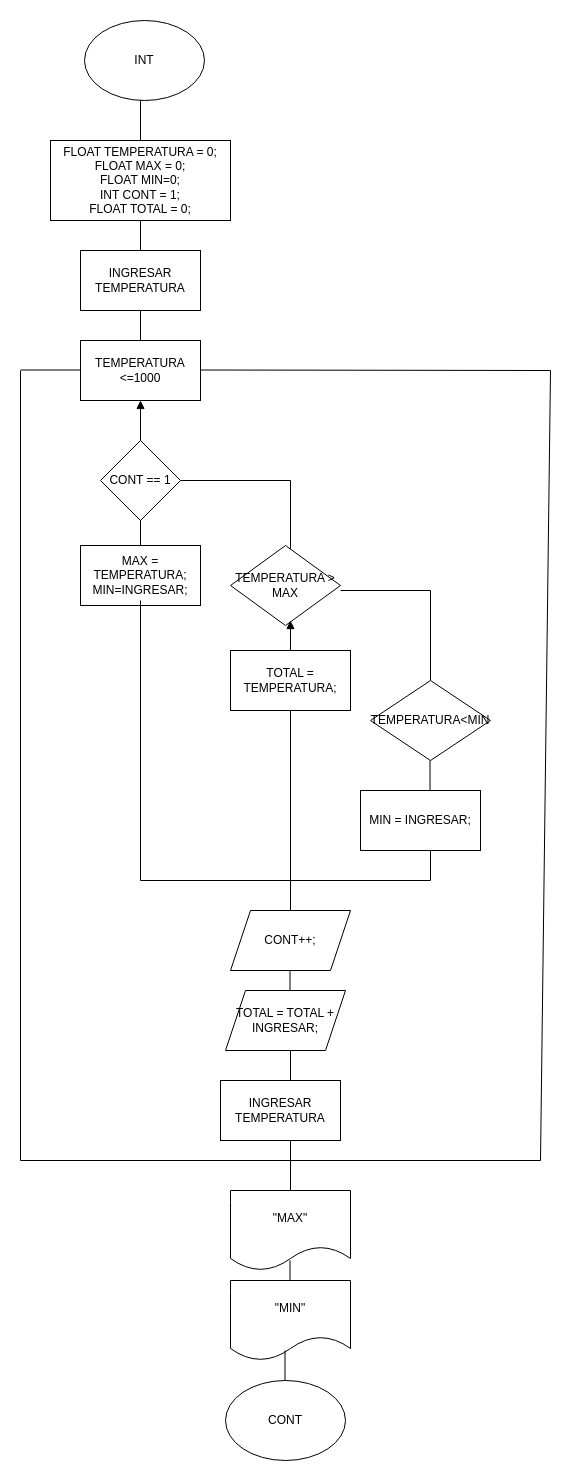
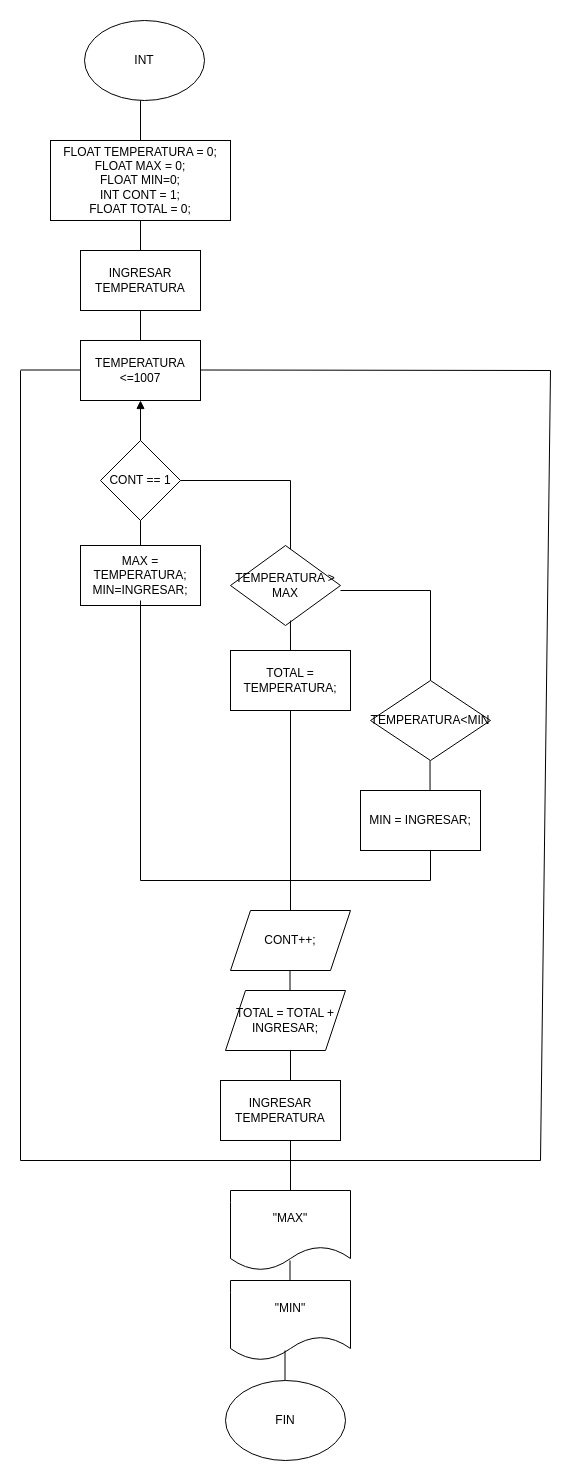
node "TEMPERATURA <=1000": label "TEMPERATURA <=1000" -> "TEMPERATURA <=1007"
edge "TOTAL = TEMPERATURA;" -> "TEMPERATURA > MAX": arrowhead block -> none
node "CONT": label "CONT" -> "FIN"
